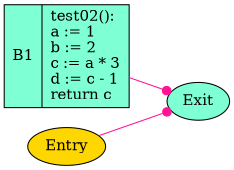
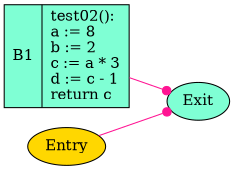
node "B1": text "a := 1" -> "a := 8"
